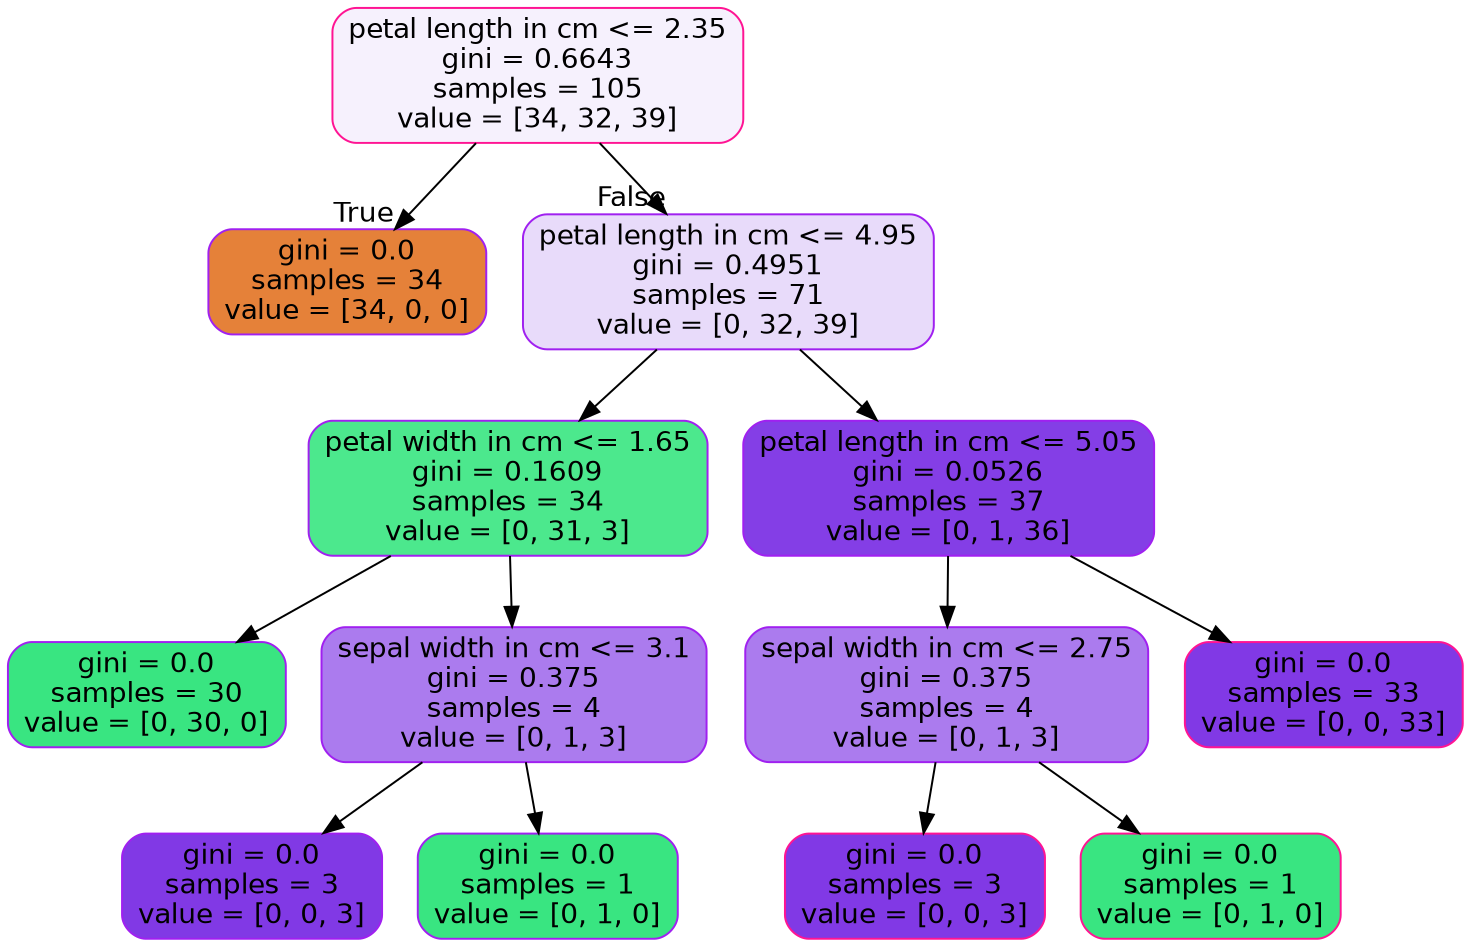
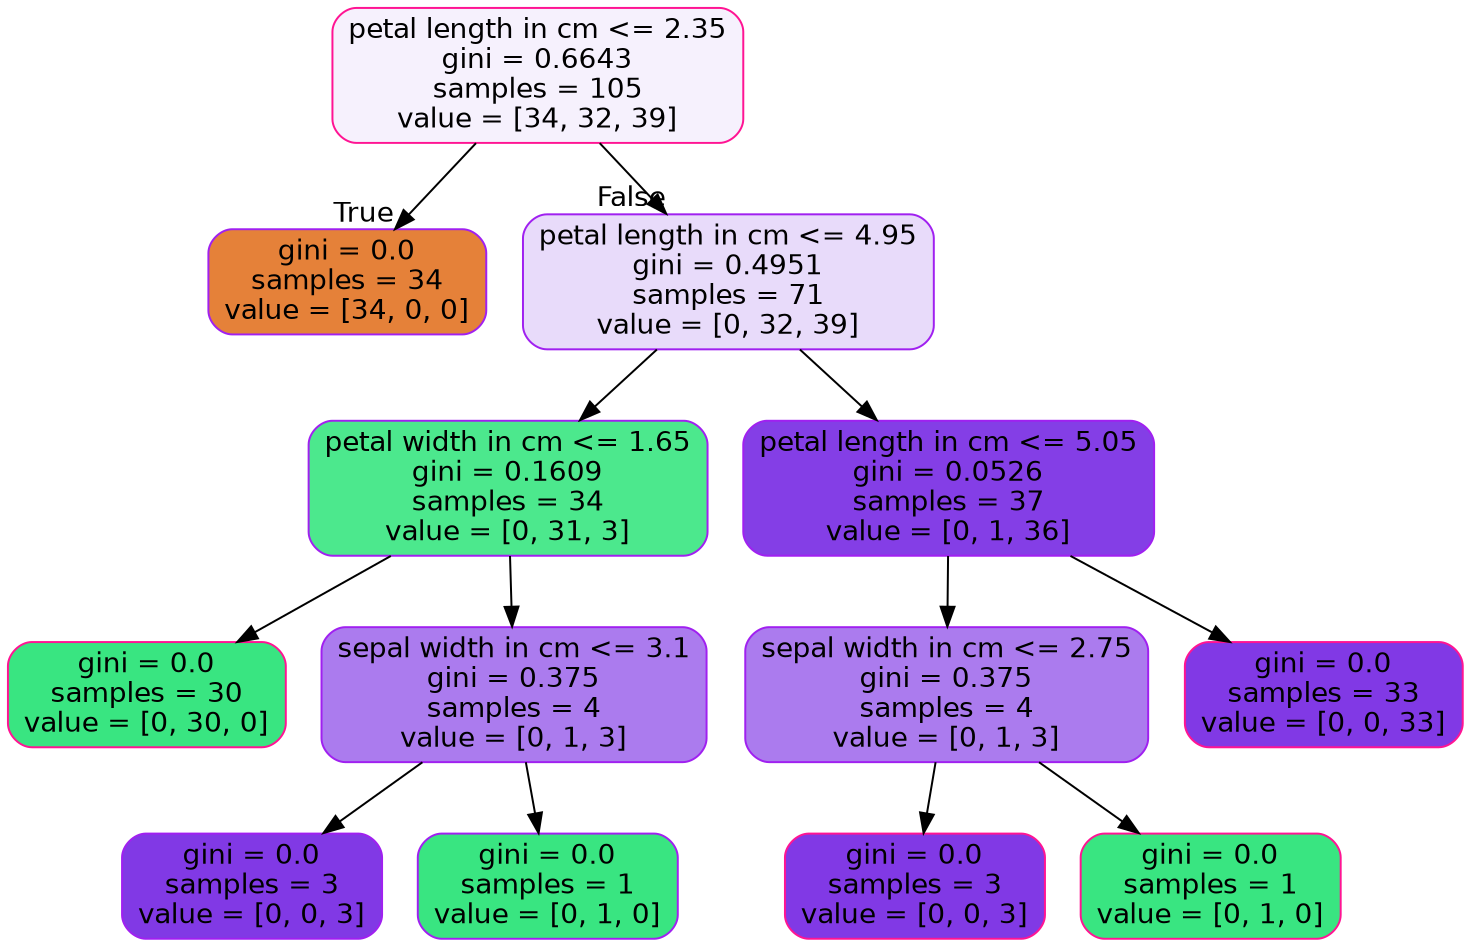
node "gini = 0.0 samples = 30 value = [0, 30, 0]": color purple -> deeppink
